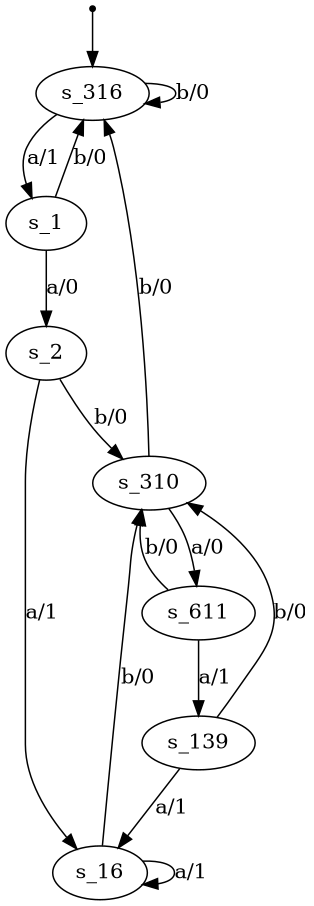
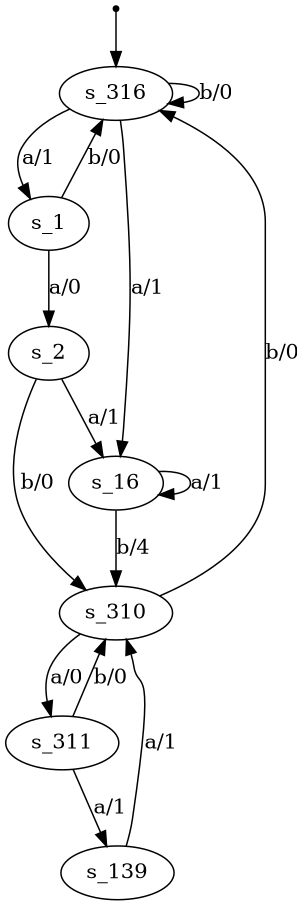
node "s_611": label "s_611" -> "s_311"
edge "s_139" -> "s_310": label "b/0" -> "a/1"
edge "s_16" -> "s_310": label "b/0" -> "b/4"
edge "s_139" -> "s_16": now "s_316" -> "s_16"
